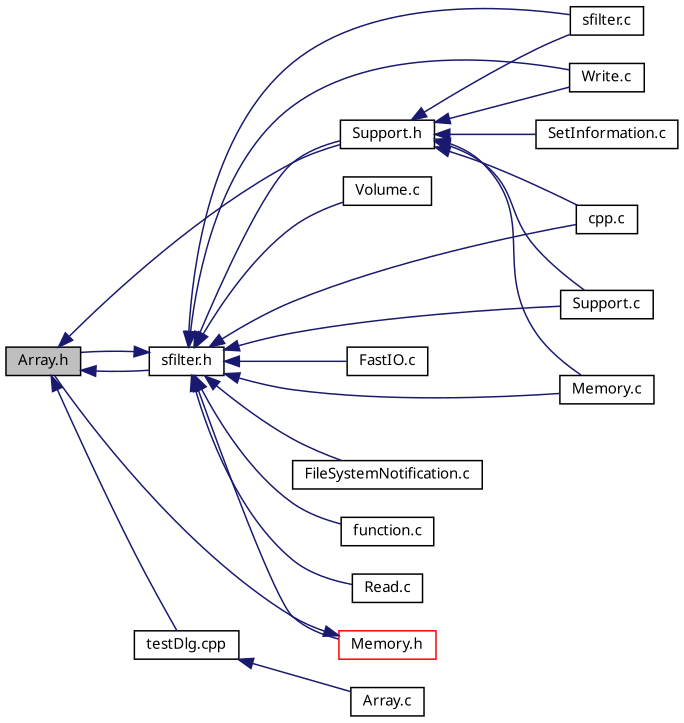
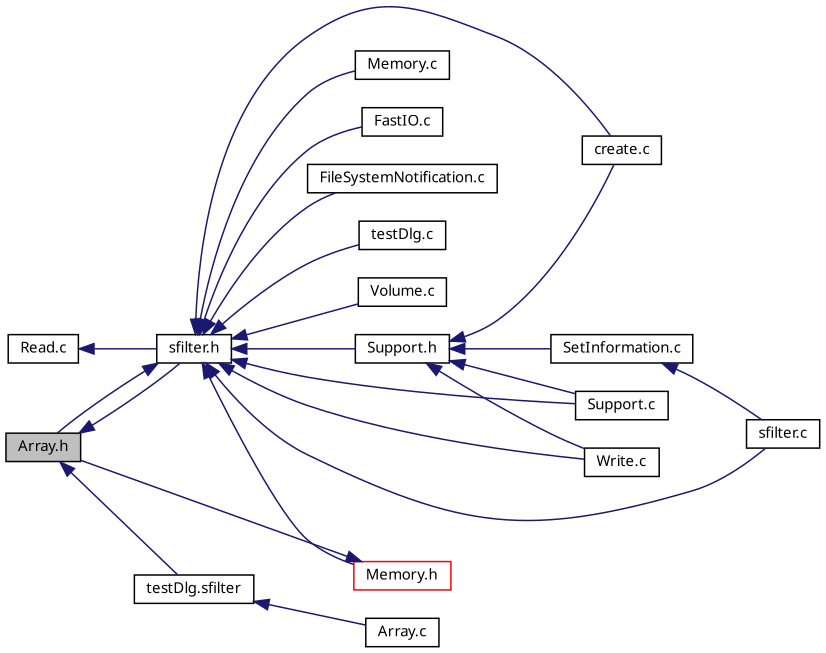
edge "sfilter.c" -> "Support.h": now "sfilter.c" -> "SetInformation.c"
node "cpp.c": label "cpp.c" -> "create.c"
edge "Support.h" -> "Array.h": removed
edge "Memory.c" -> "Support.h": removed
edge "Read.c" -> "sfilter.h": reversed
node "function.c": label "function.c" -> "testDlg.c"
node "testDlg.cpp": label "testDlg.cpp" -> "testDlg.sfilter"
